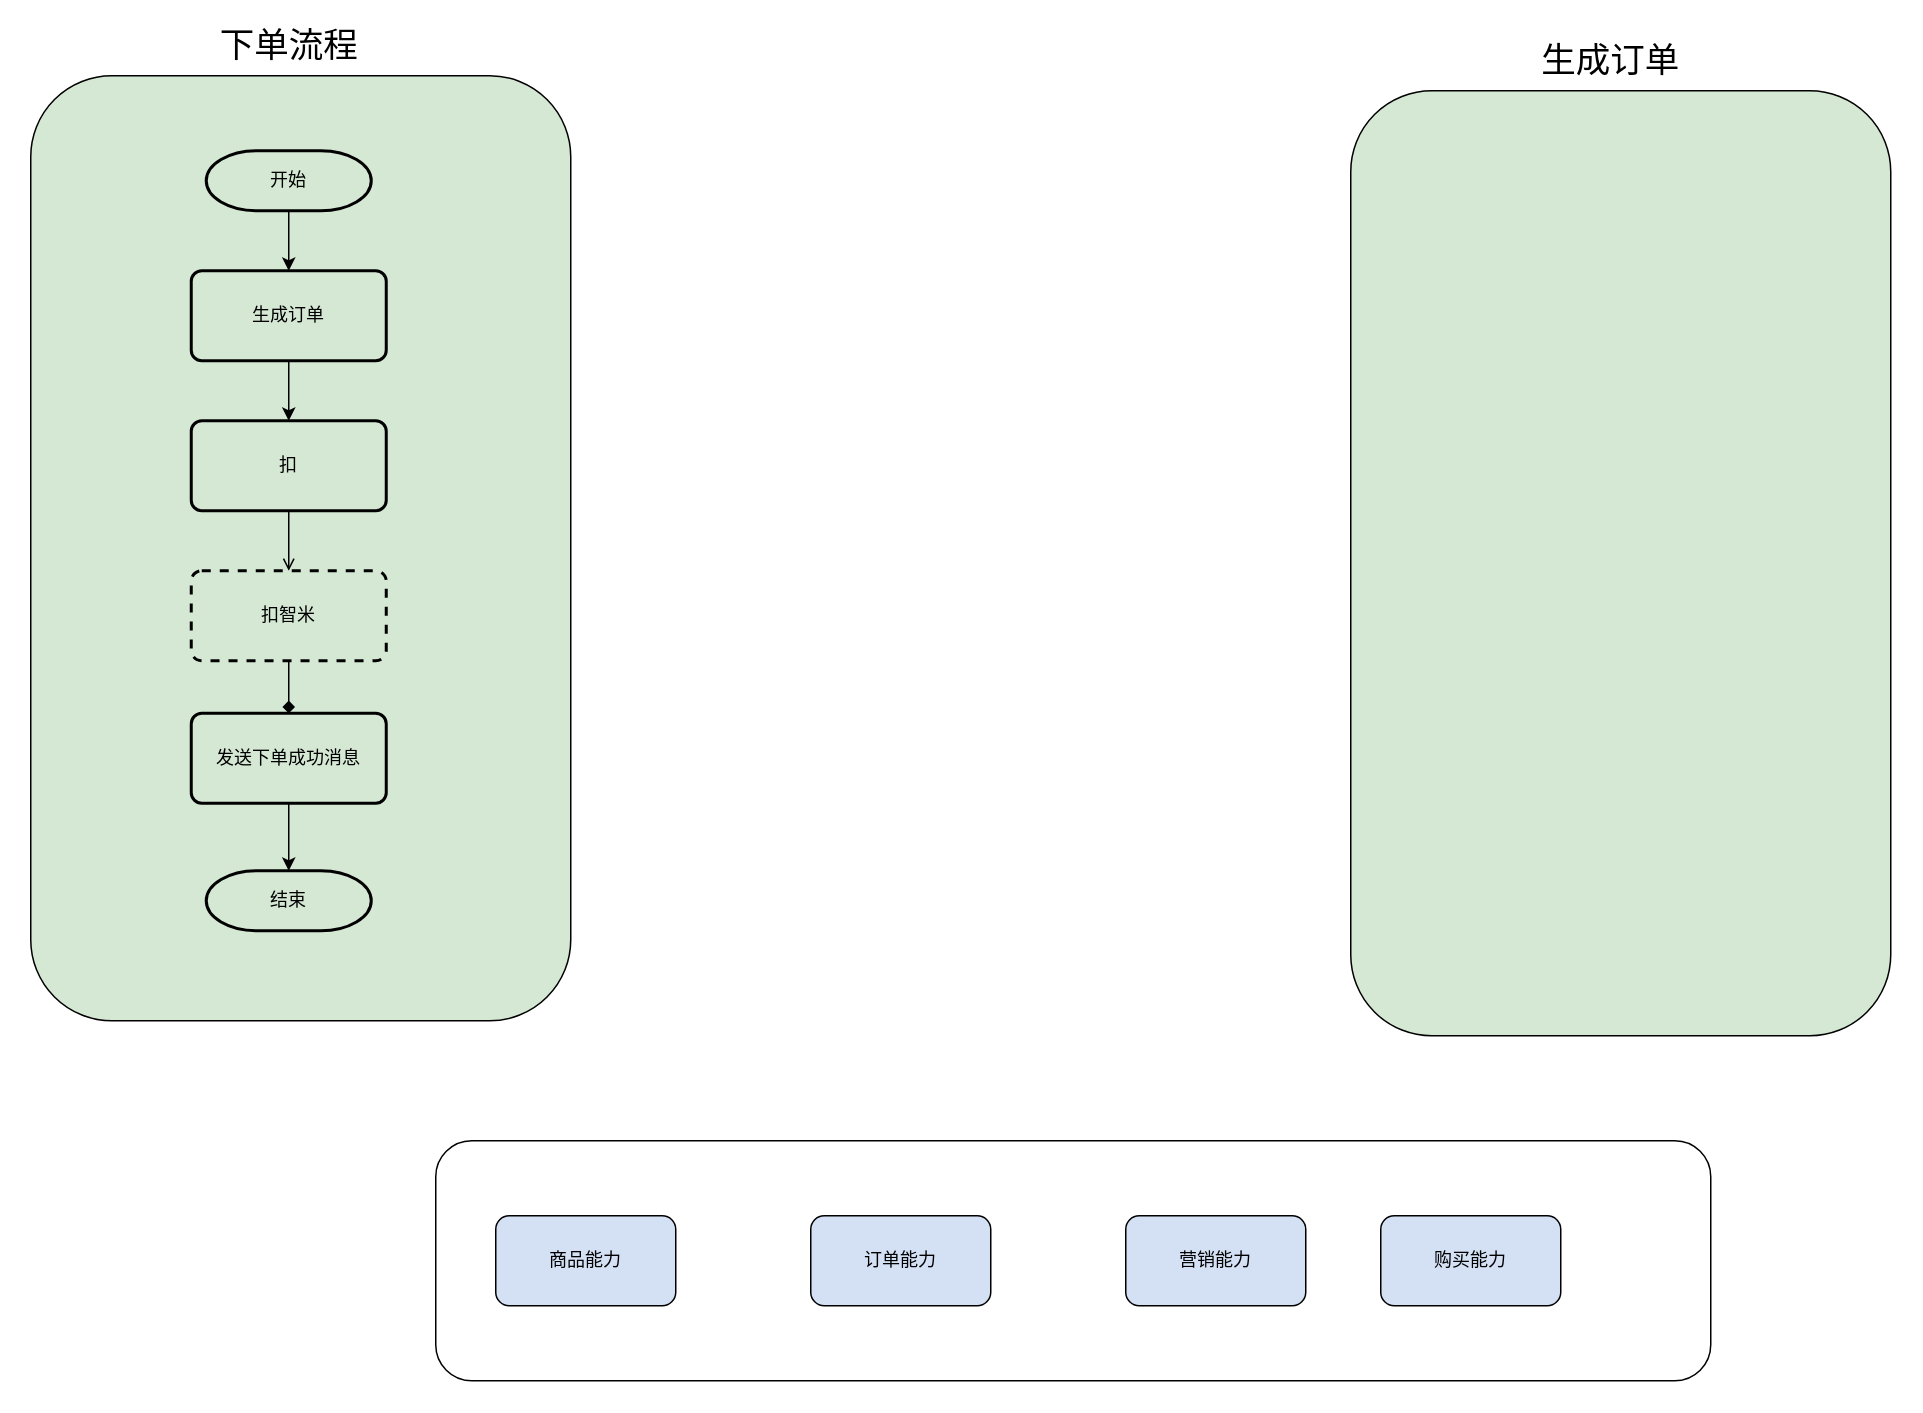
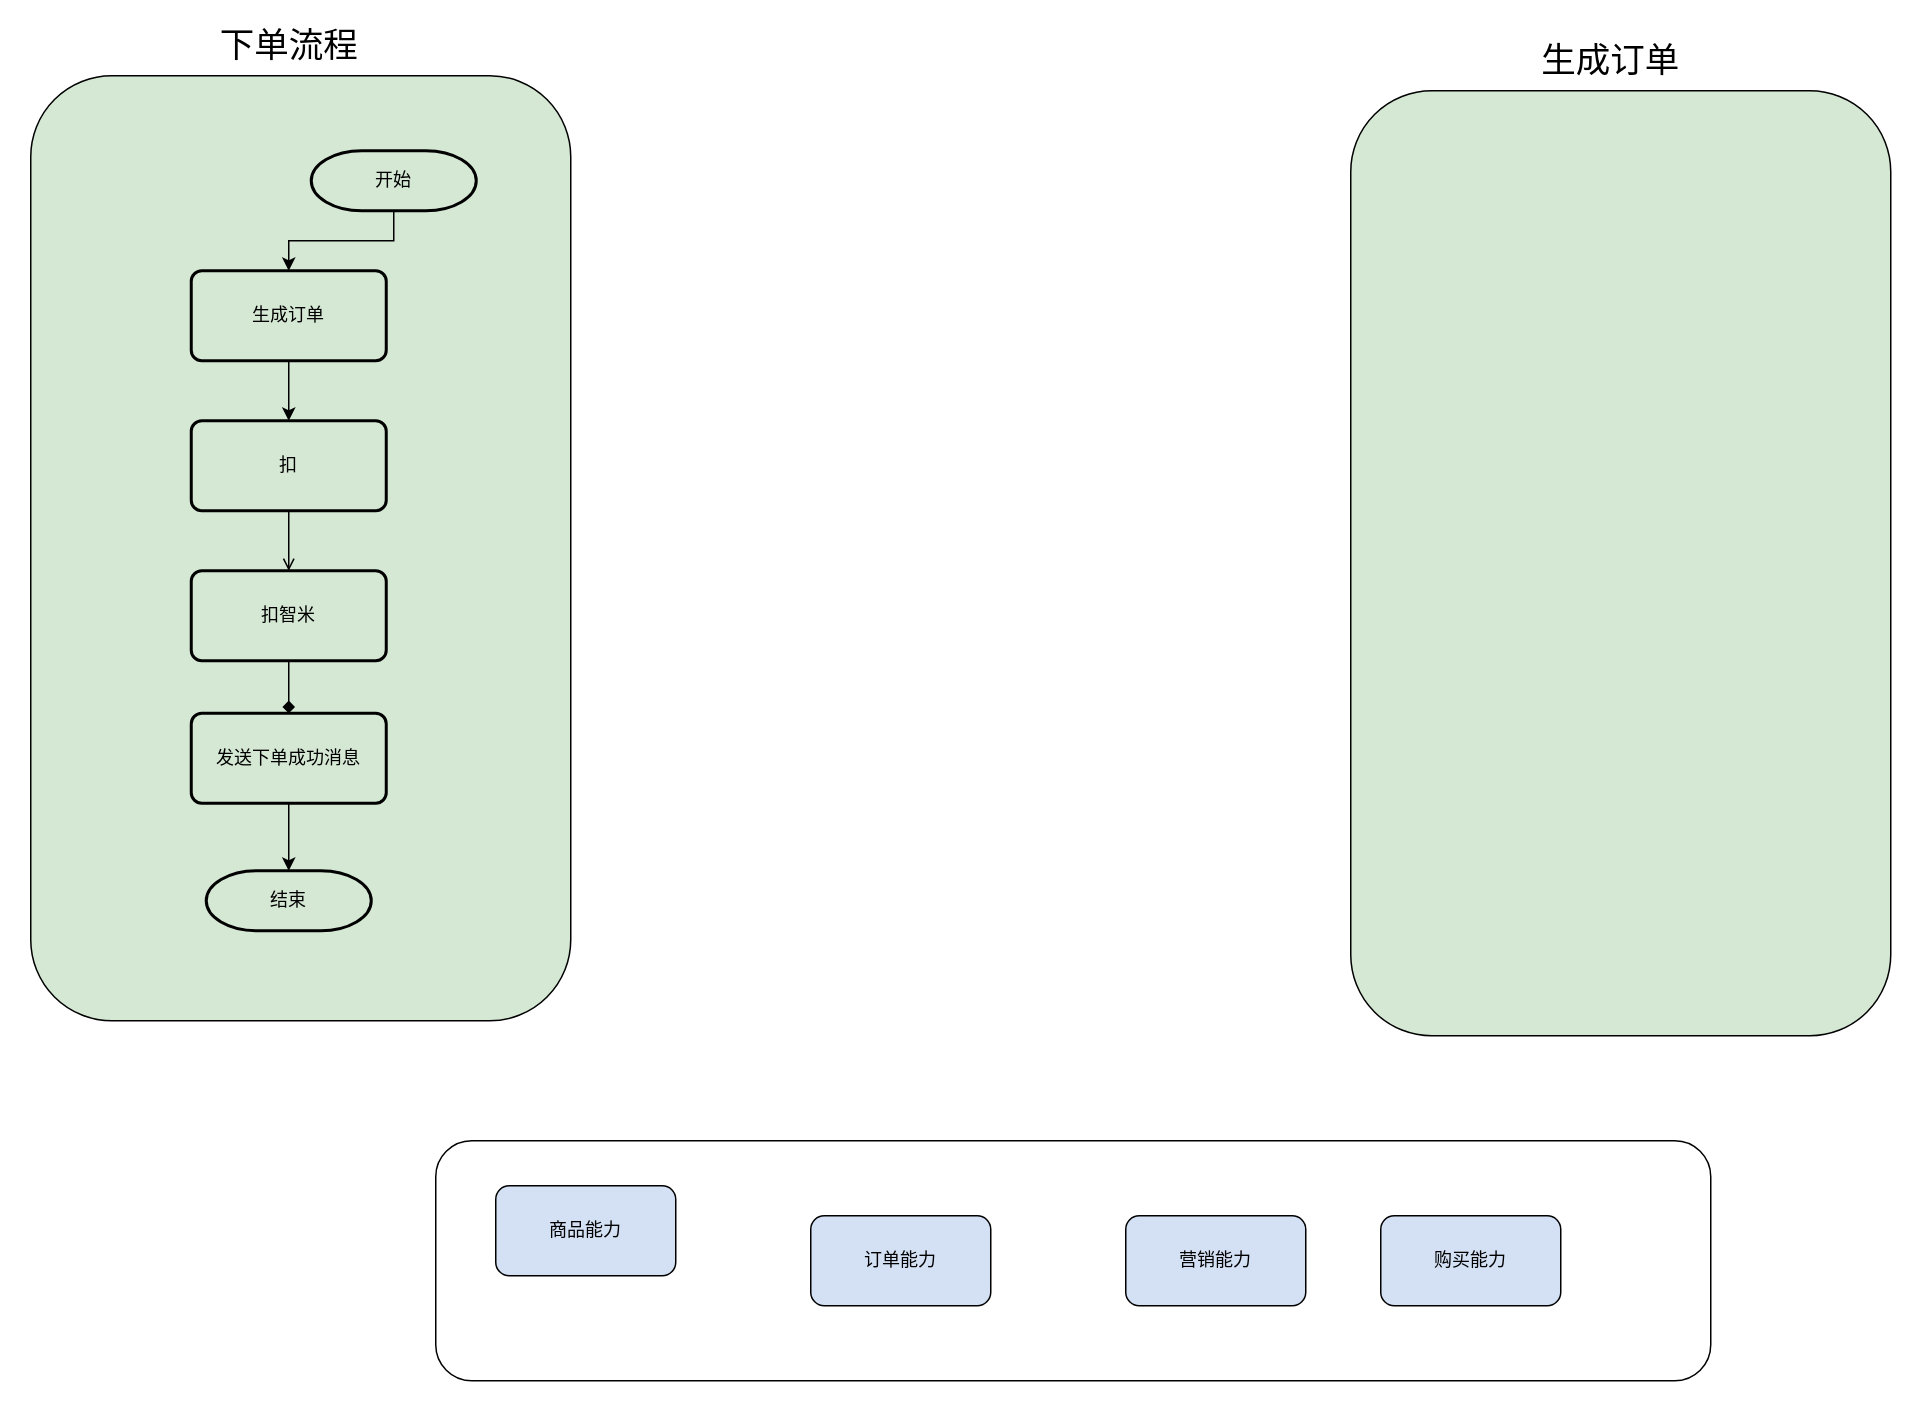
node "开始": moved (289, 181) -> (394, 181)
node "扣智米": style dashed -> solid
node "商品能力": moved (586, 1261) -> (586, 1231)
